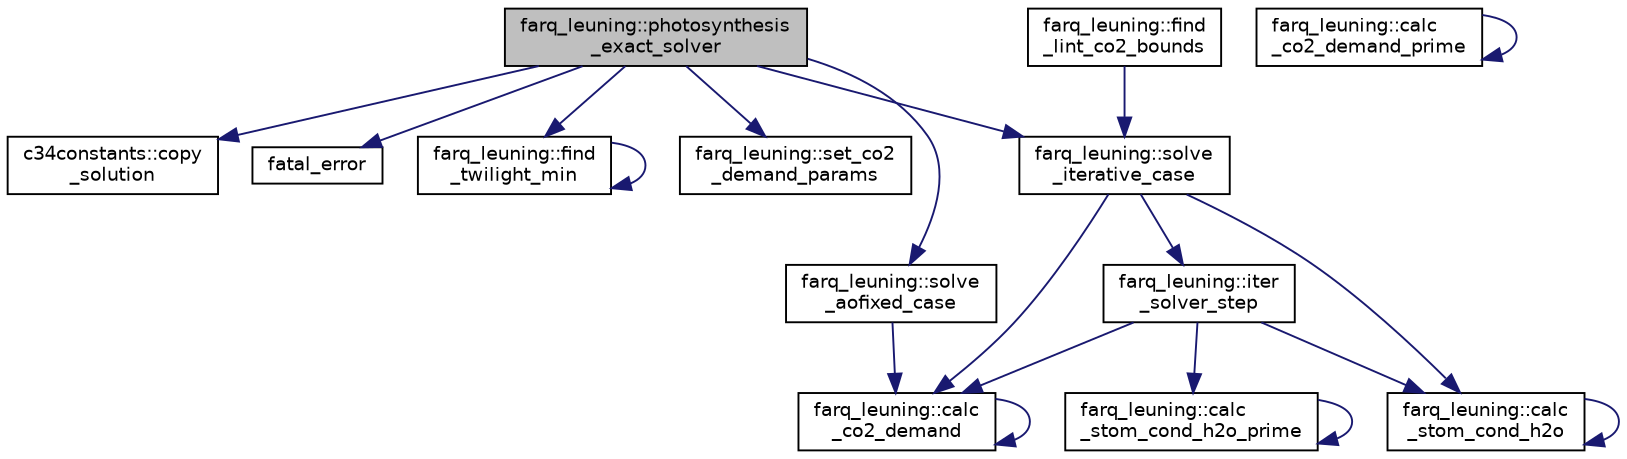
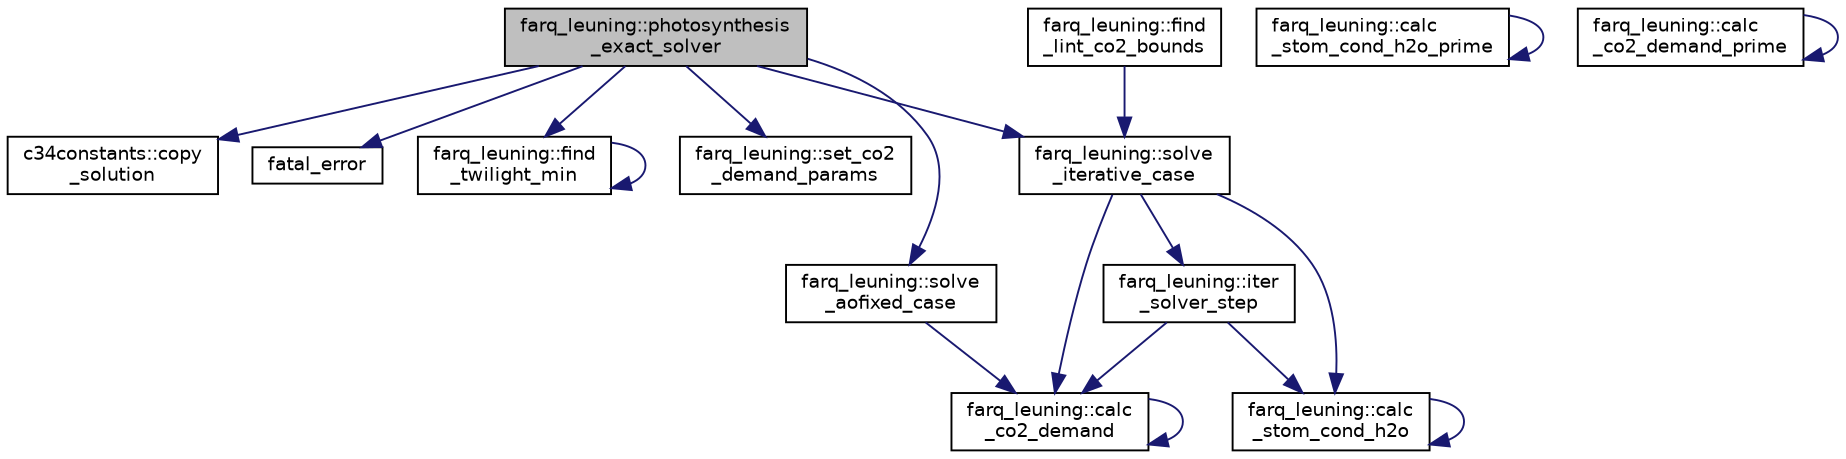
edge "farq_leuning::iter _solver_step" -> "farq_leuning::calc _stom_cond_h2o_prime": removed
